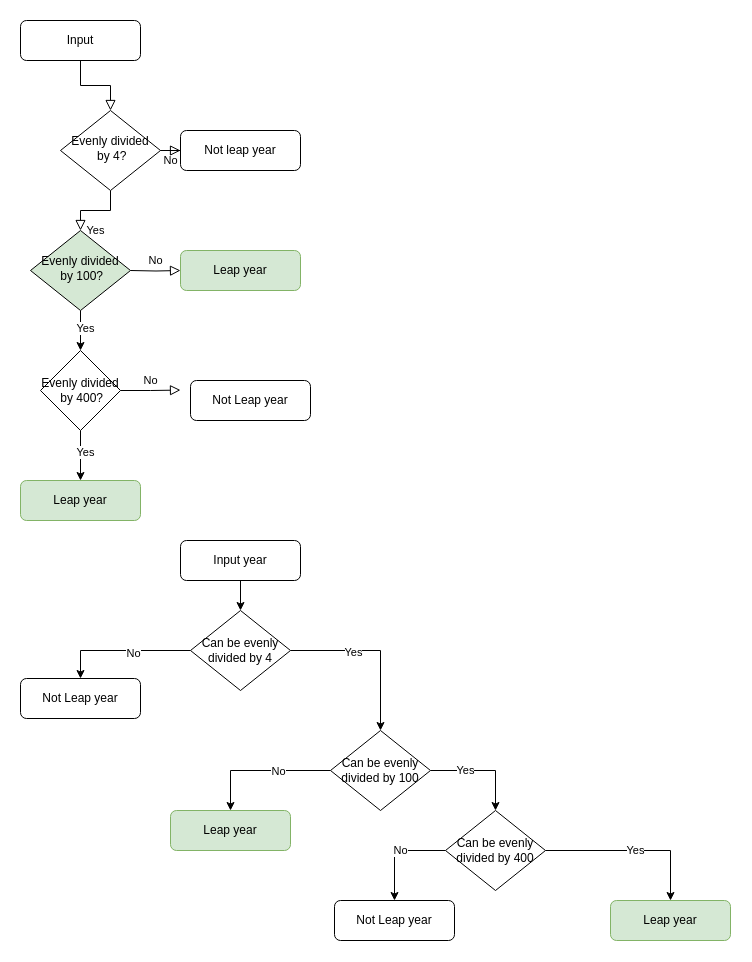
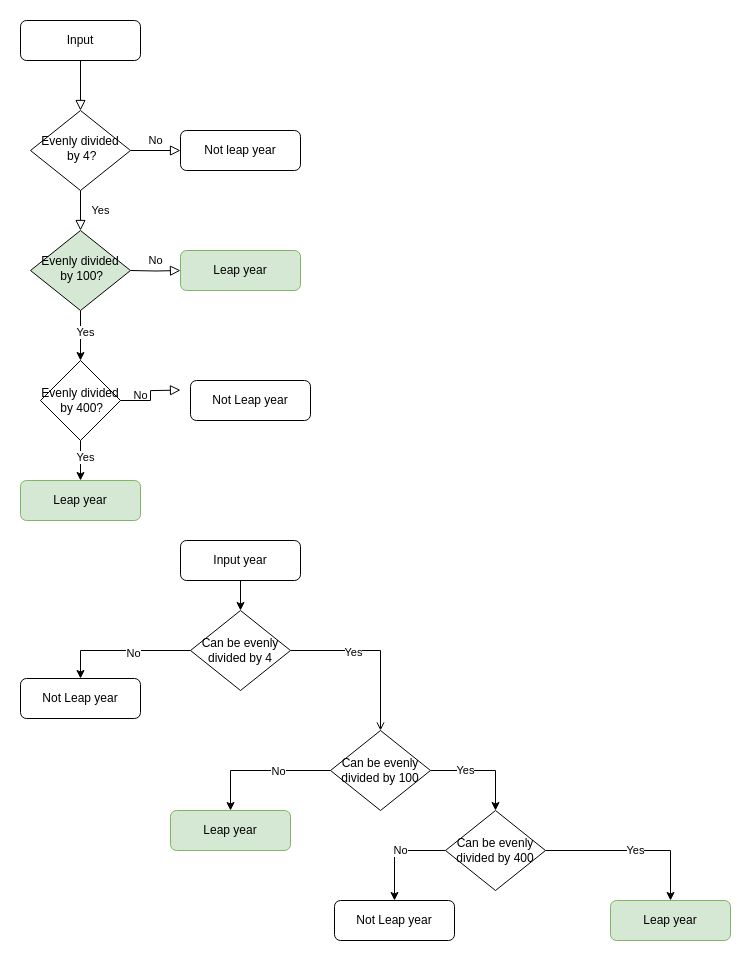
node "Evenly divided by 4?": moved (111, 151) -> (81, 151)
node "Evenly divided by 400?": moved (81, 391) -> (81, 401)
edge "Can be evenly divided by 4" -> "Can be evenly divided by 100": arrowhead classic -> open
